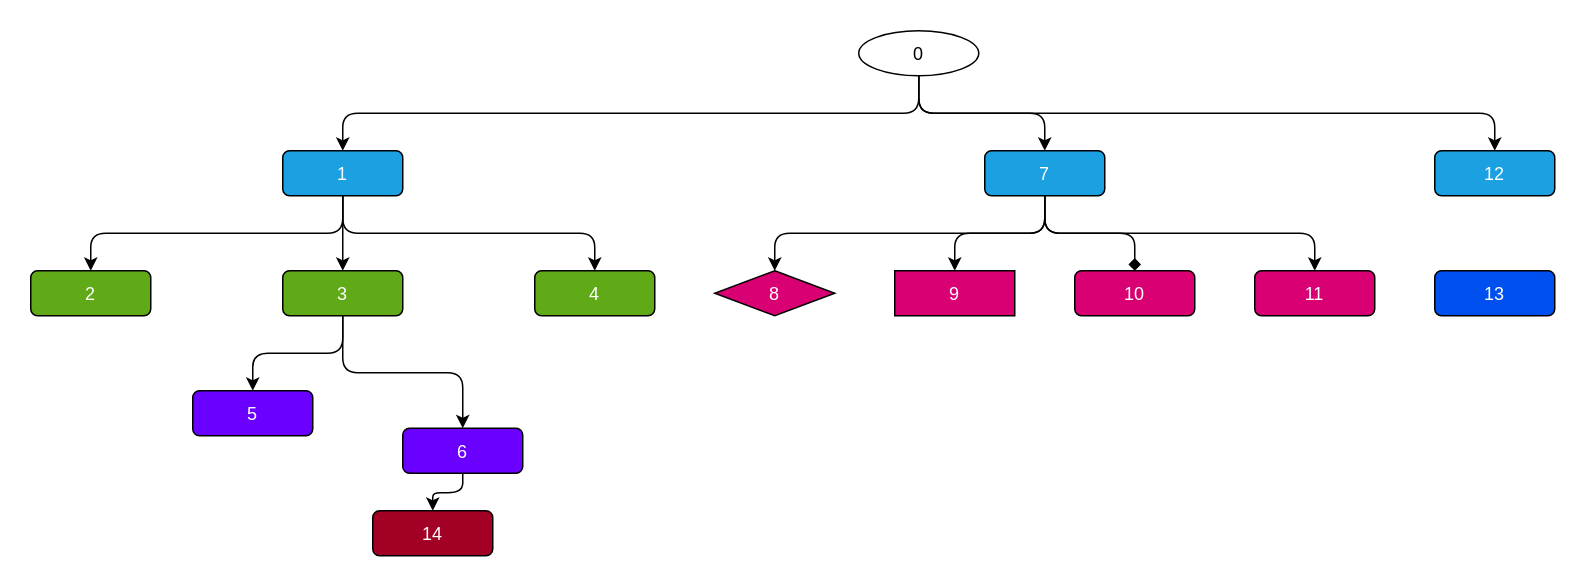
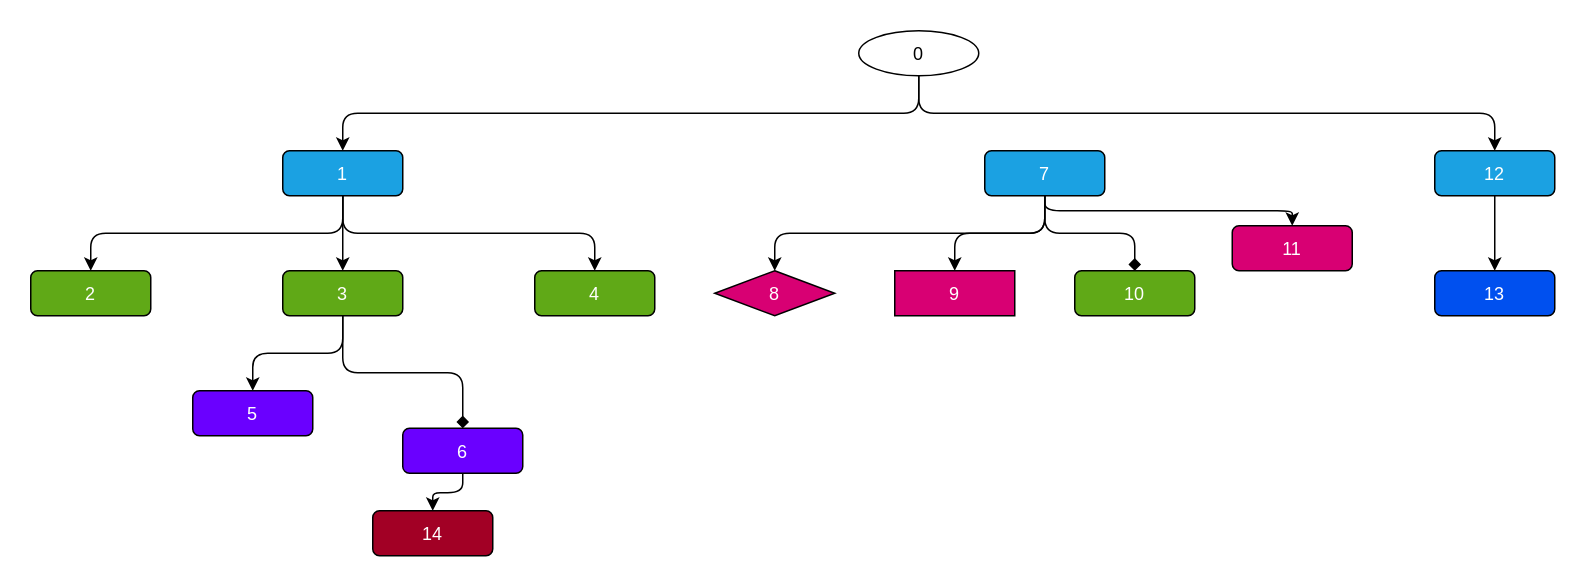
edge "0" -> "7": removed
edge "12" -> "13": added
node "10": fillcolor #d80073 -> #60a917
node "11": moved (1315, 293) -> (1292, 248)
edge "3" -> "6": arrowhead classic -> diamond
